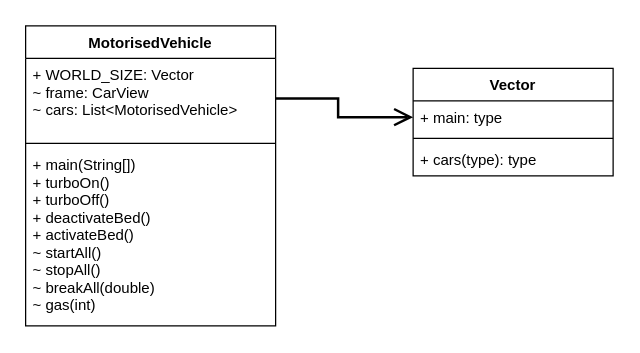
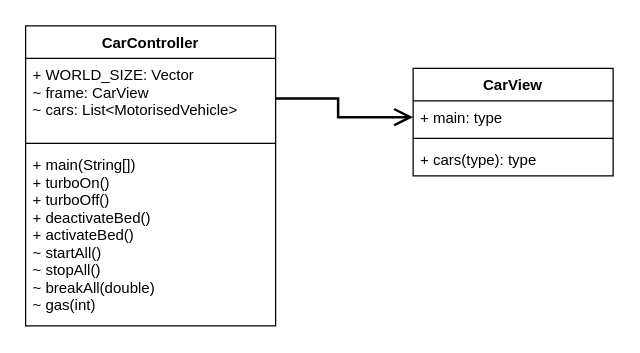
node "MotorisedVehicle": label "MotorisedVehicle" -> "CarController"
node "Vector": label "Vector" -> "CarView"
